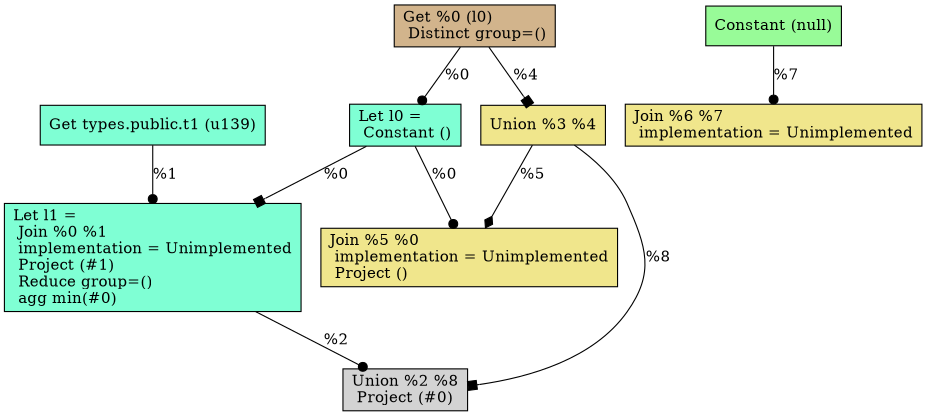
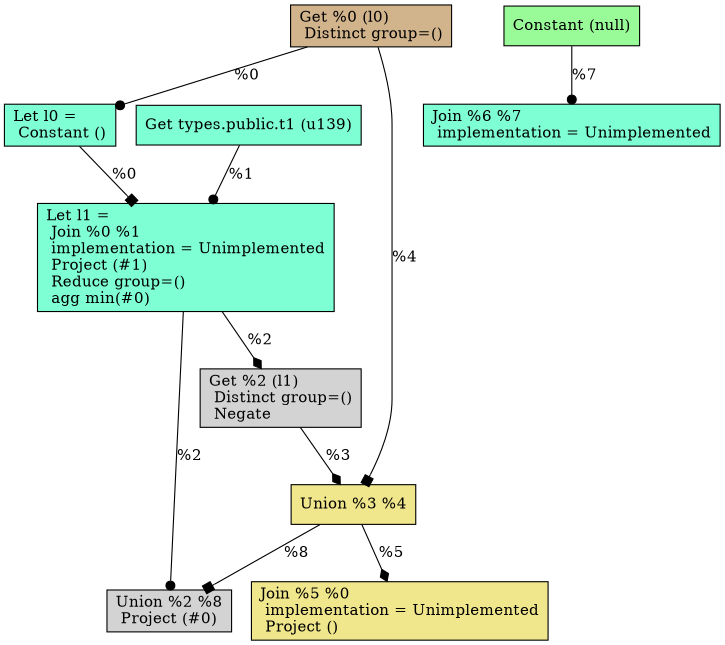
node "Join %6 %7 implementation = Unimplemented": fillcolor khaki -> aquamarine
edge "Let l0 = Constant ()" -> "Join %5 %0 implementation = Unimplemented Project ()": removed, label "%0"
node "Get %2 (l1) Distinct group=() Negate": added
